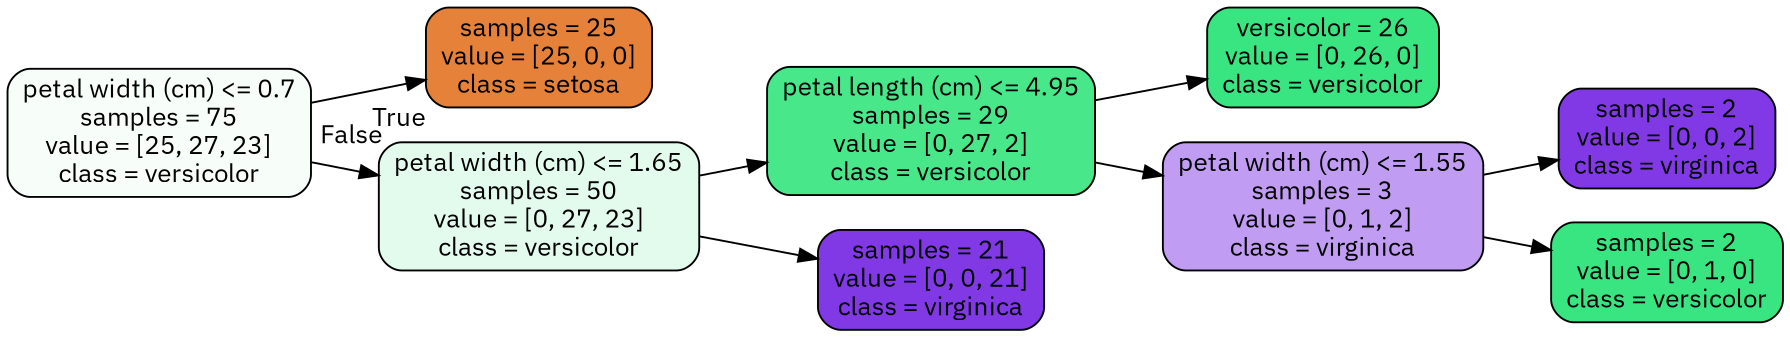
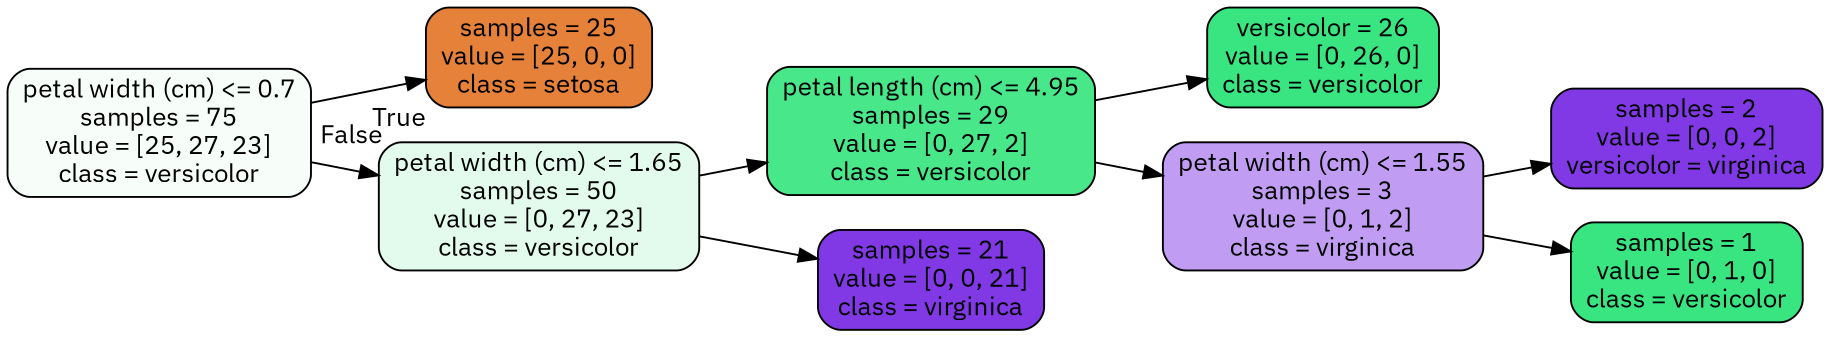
node "samples = 2 value = [0, 0, 2] class = virginica": label "samples = 2 value = [0, 0, 2] class = virginica" -> "samples = 2 value = [0, 0, 2] versicolor = virginica"
node "samples = 2 value = [0, 1, 0] class = versicolor": label "samples = 2 value = [0, 1, 0] class = versicolor" -> "samples = 1 value = [0, 1, 0] class = versicolor"
